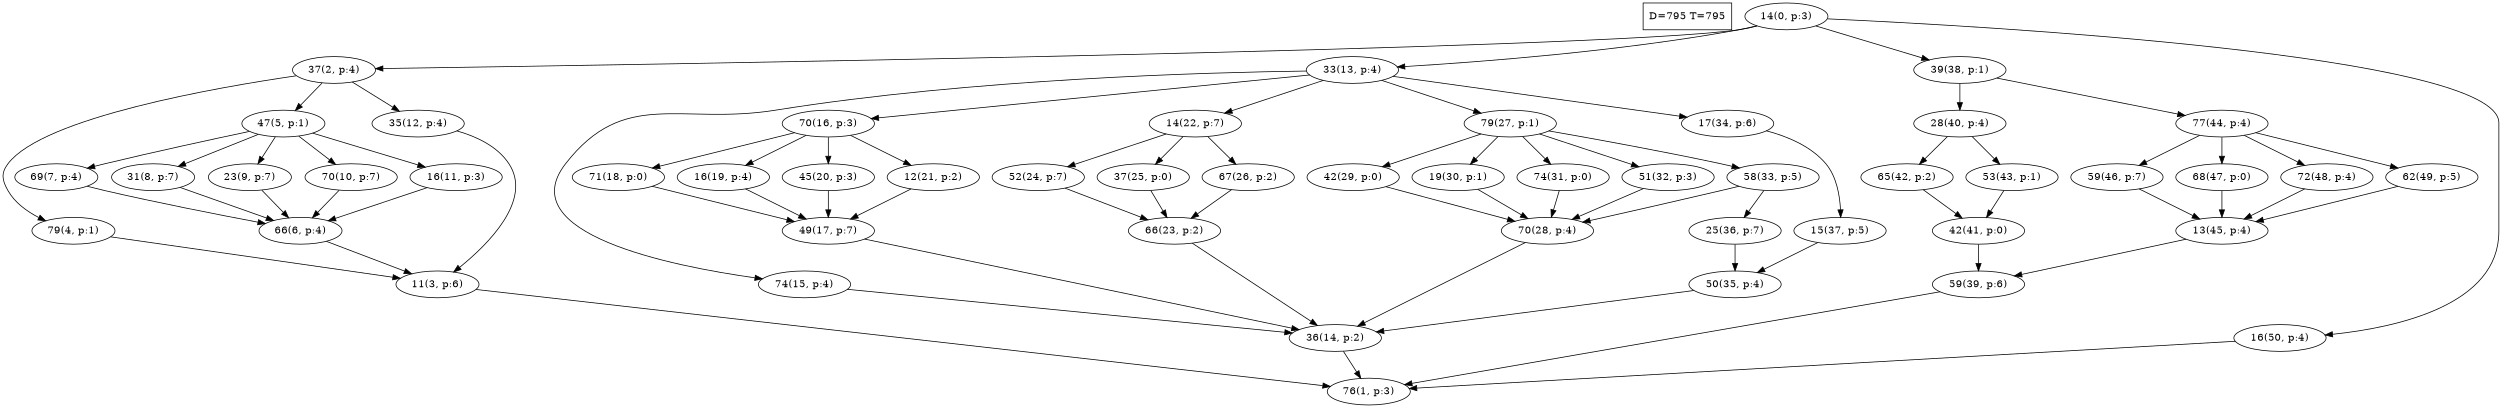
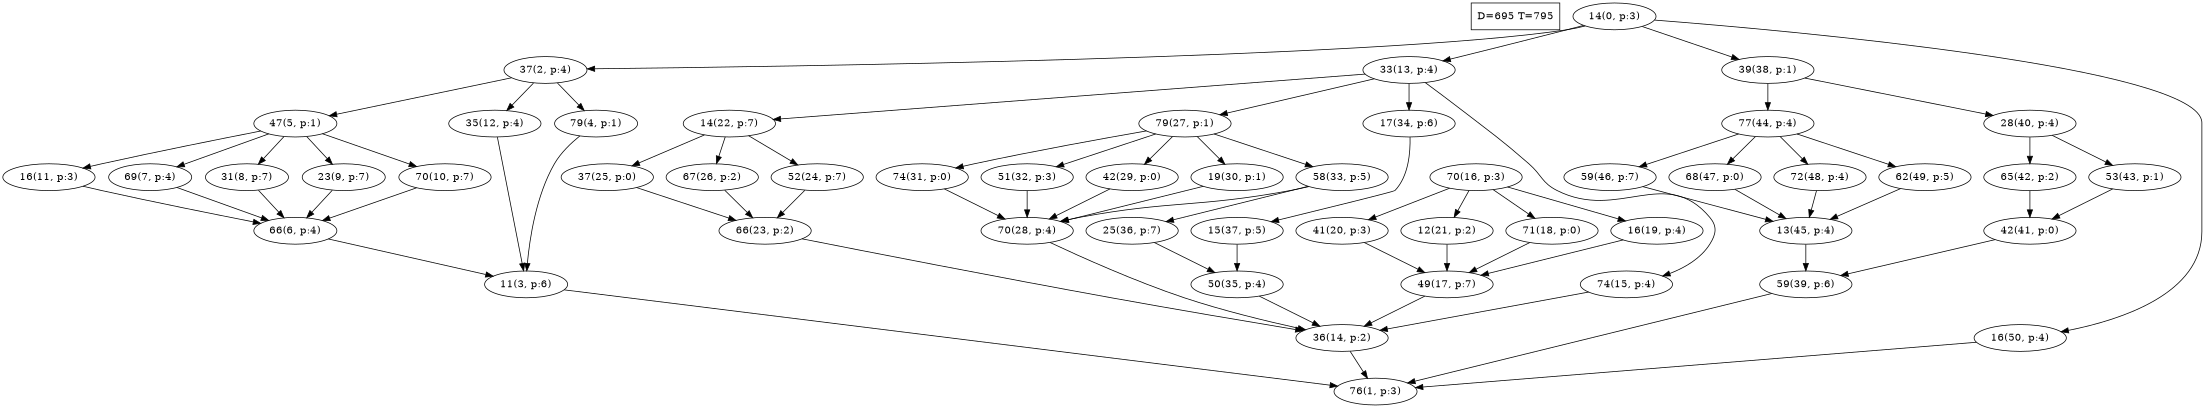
node "D=795 T=795": label "D=795 T=795" -> "D=695 T=795"
edge "33(13, p:4)" -> "70(16, p:3)": removed
node "45(20, p:3)": label "45(20, p:3)" -> "41(20, p:3)"
